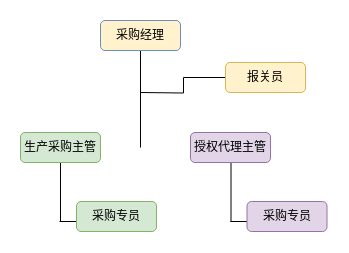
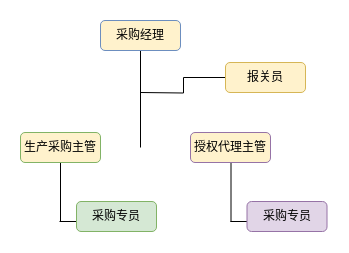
node "生产采购主管": fillcolor #d5e8d4 -> #fff2cc
node "授权代理主管": fillcolor #e1d5e7 -> #fff2cc
